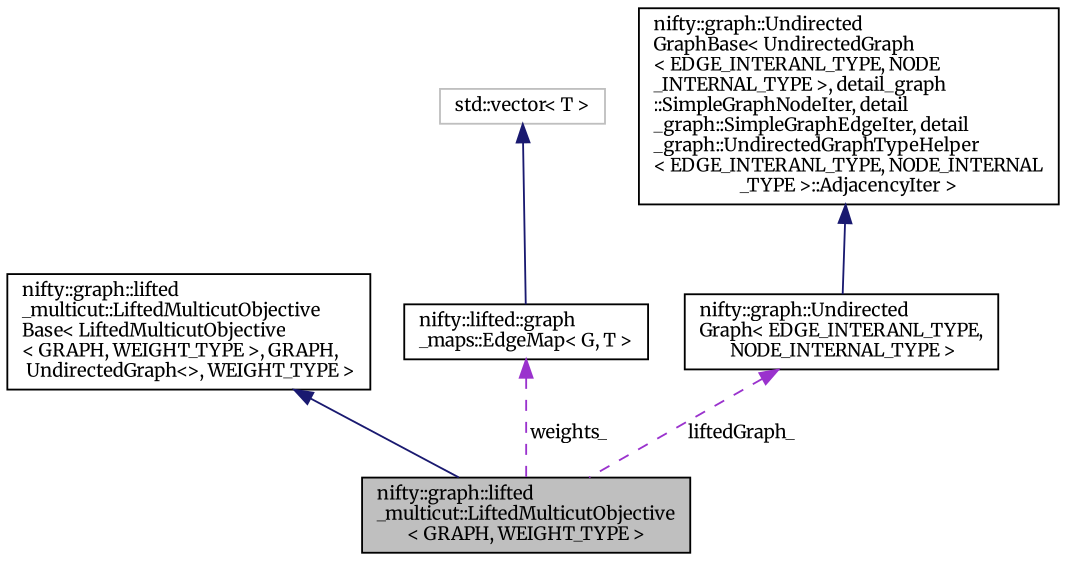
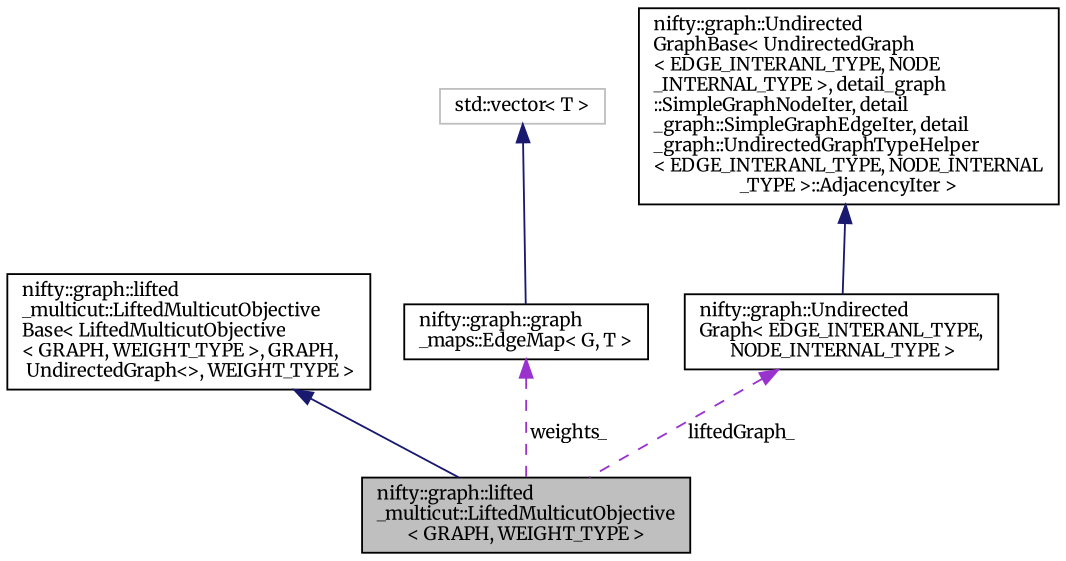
node "nifty::lifted::graph _maps::EdgeMap< G, T >": label "nifty::lifted::graph _maps::EdgeMap< G, T >" -> "nifty::graph::graph _maps::EdgeMap< G, T >"
